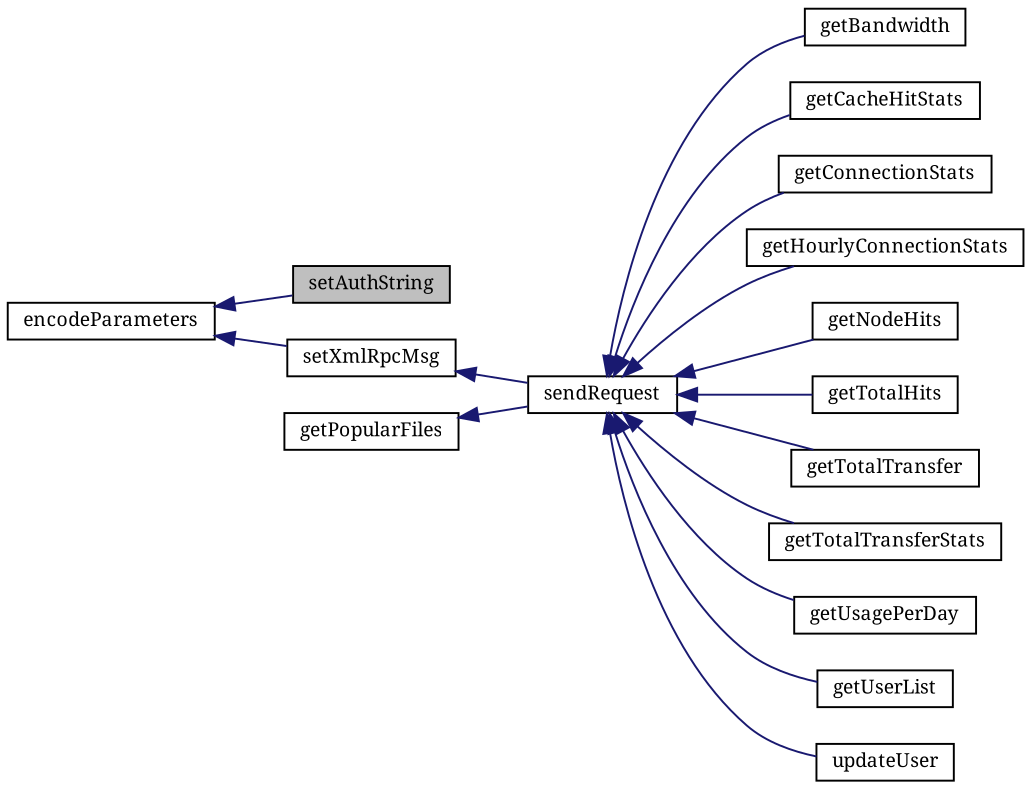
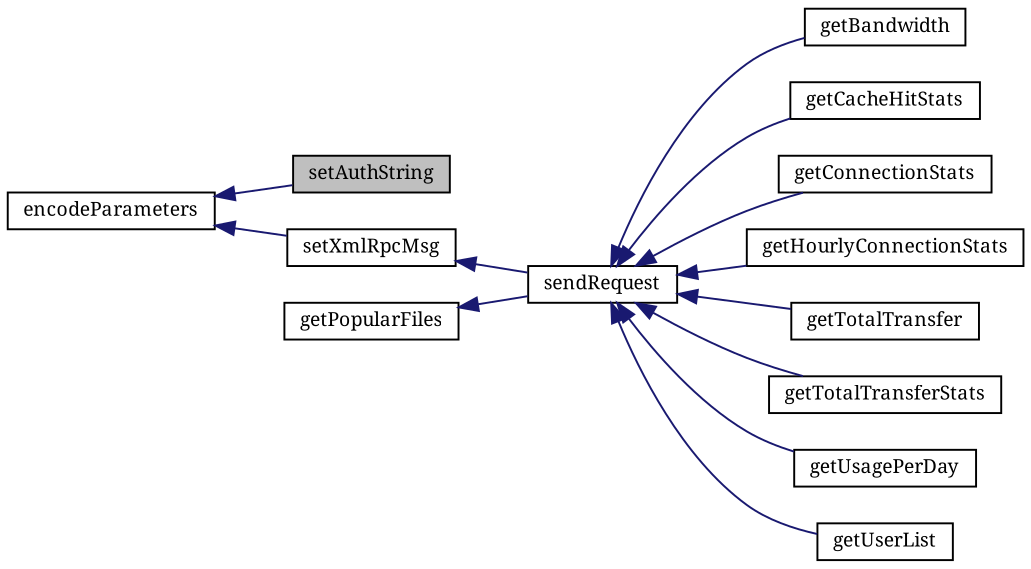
node "getNodeHits": removed
node "getTotalHits": removed
node "updateUser": removed
